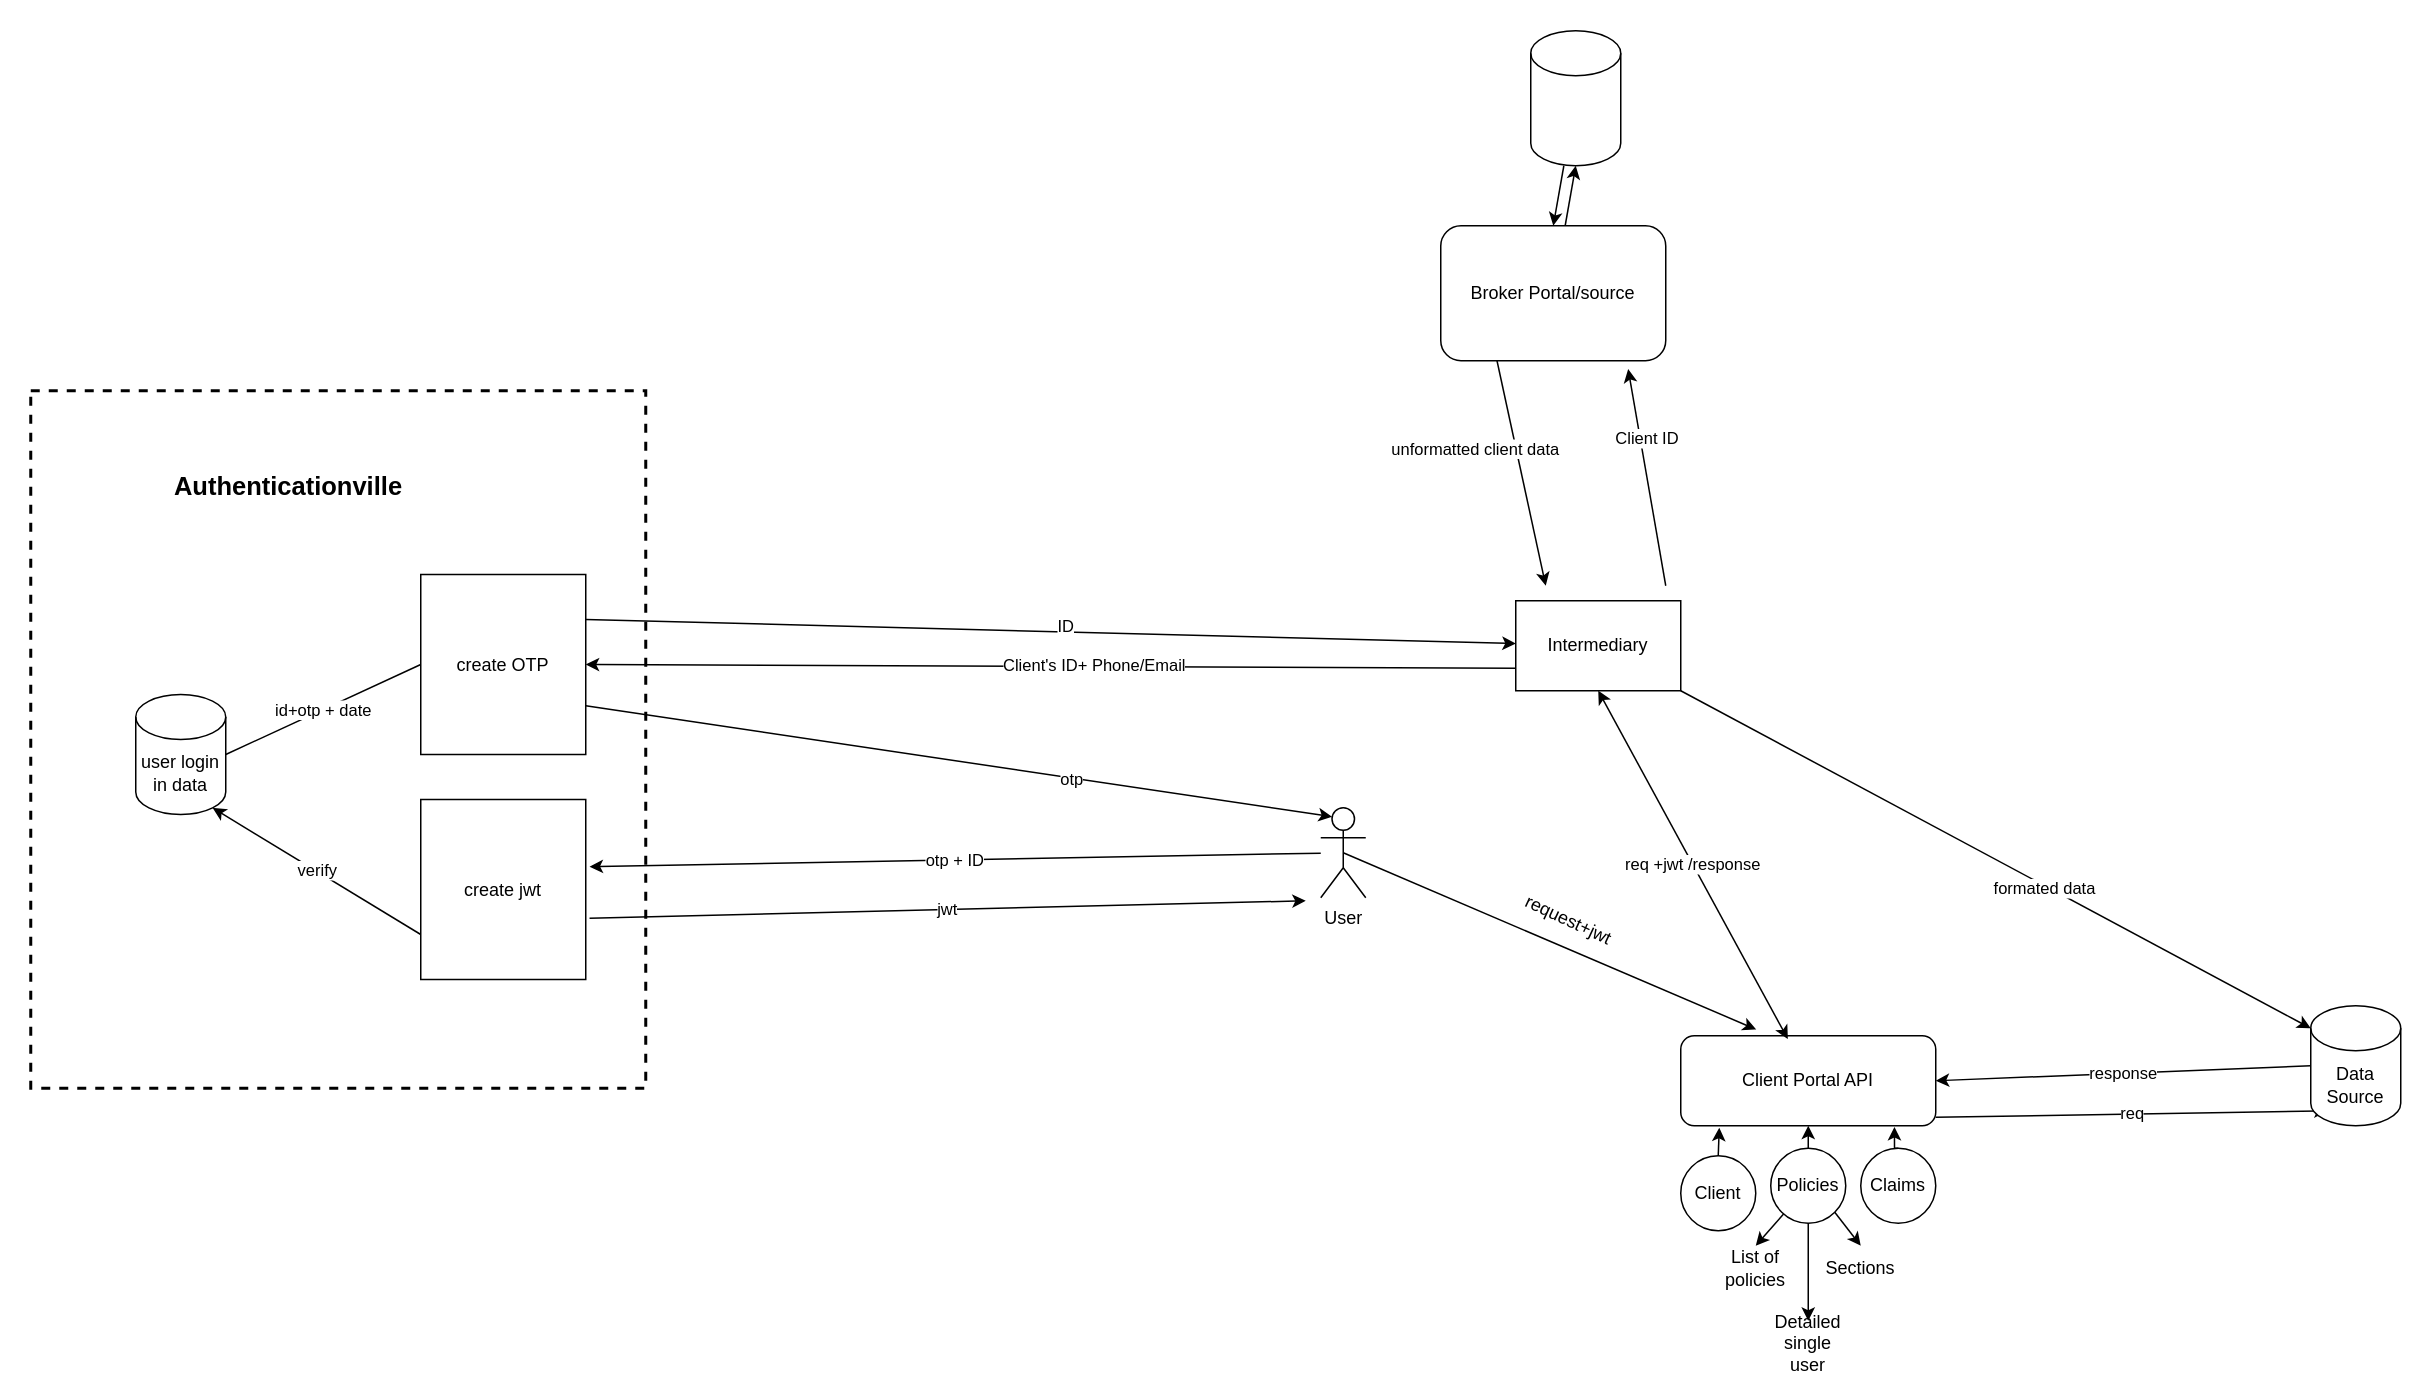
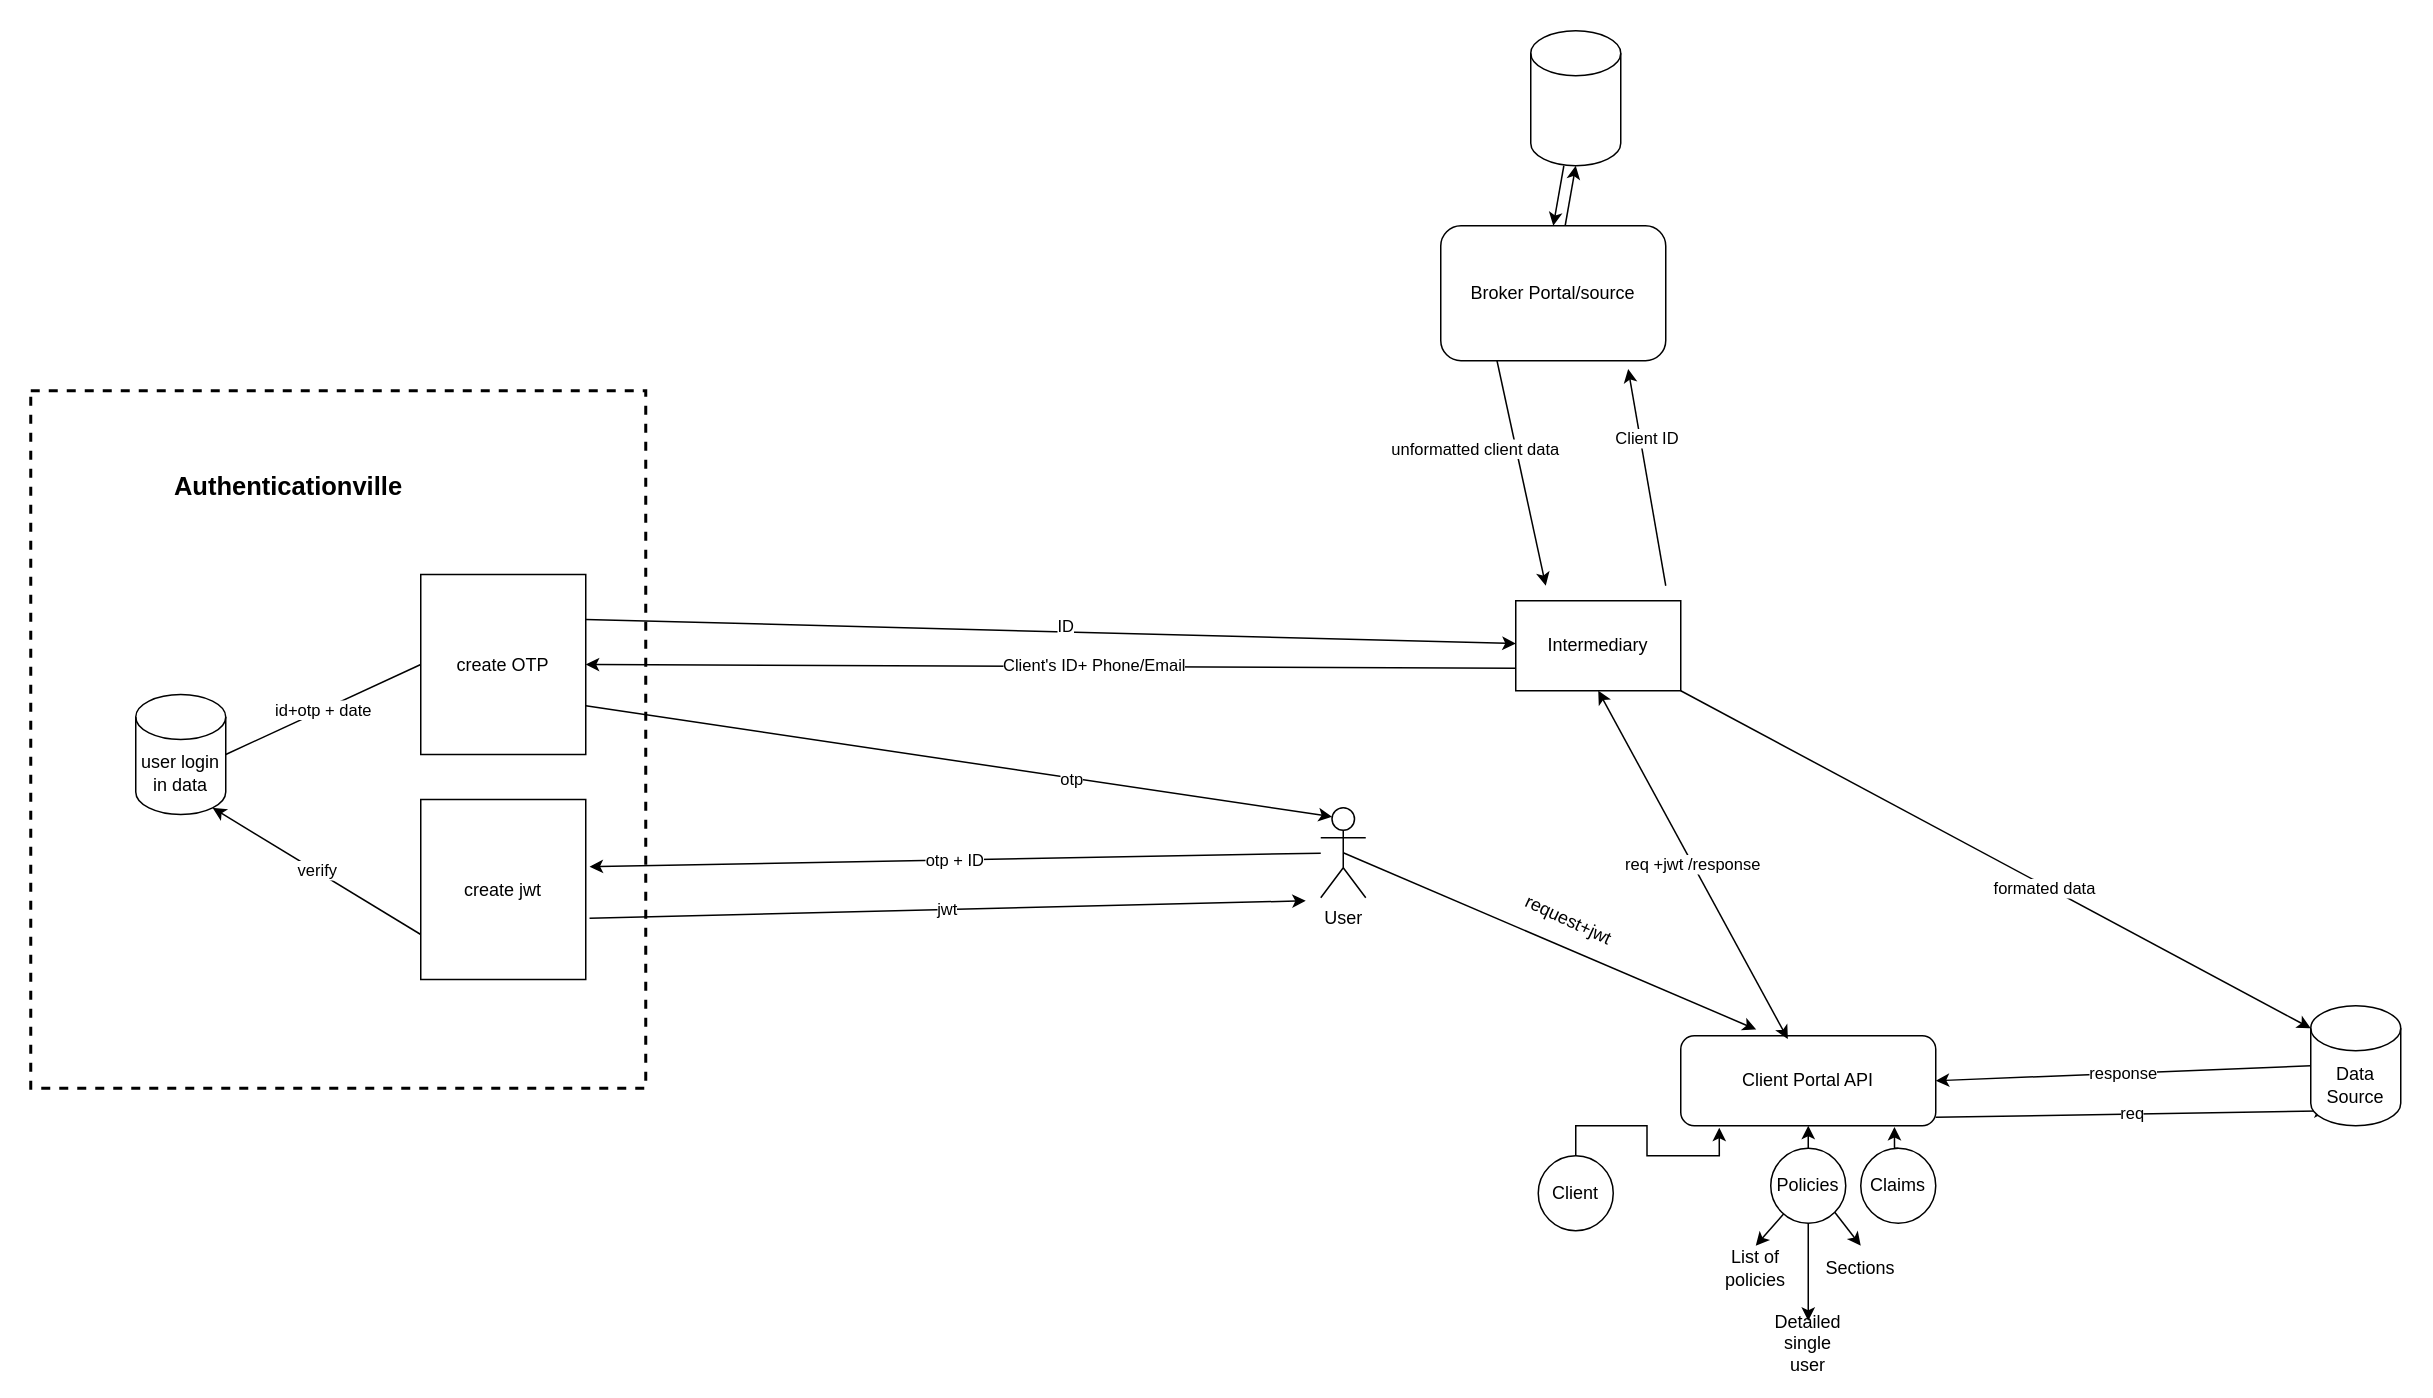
node "Client": moved (1718, 1193) -> (1576, 1193)
